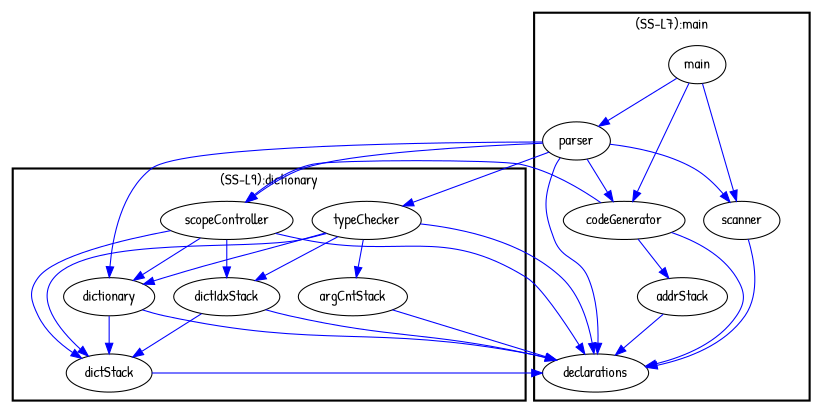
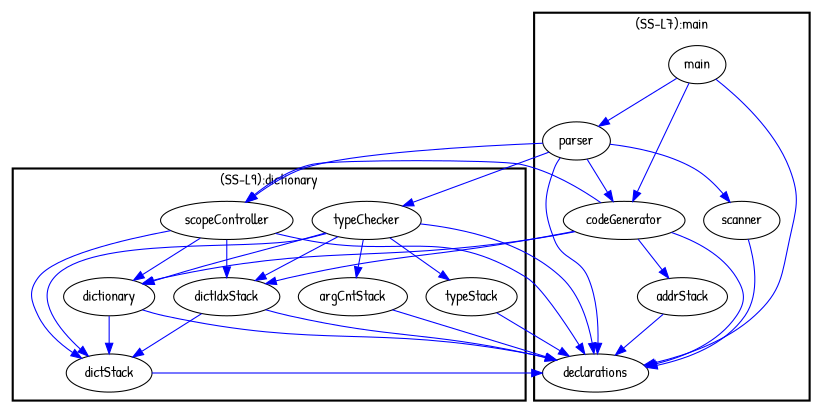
edge "main" -> "scanner": now "main" -> "declarations"
edge "parser" -> "dictionary": now "codeGenerator" -> "dictionary"
edge "codeGenerator" -> "dictIdxStack": added
node "typeStack": added
